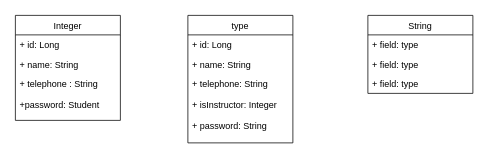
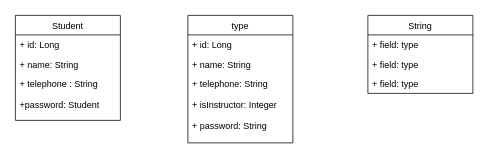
node "Integer": label "Integer" -> "Student"
